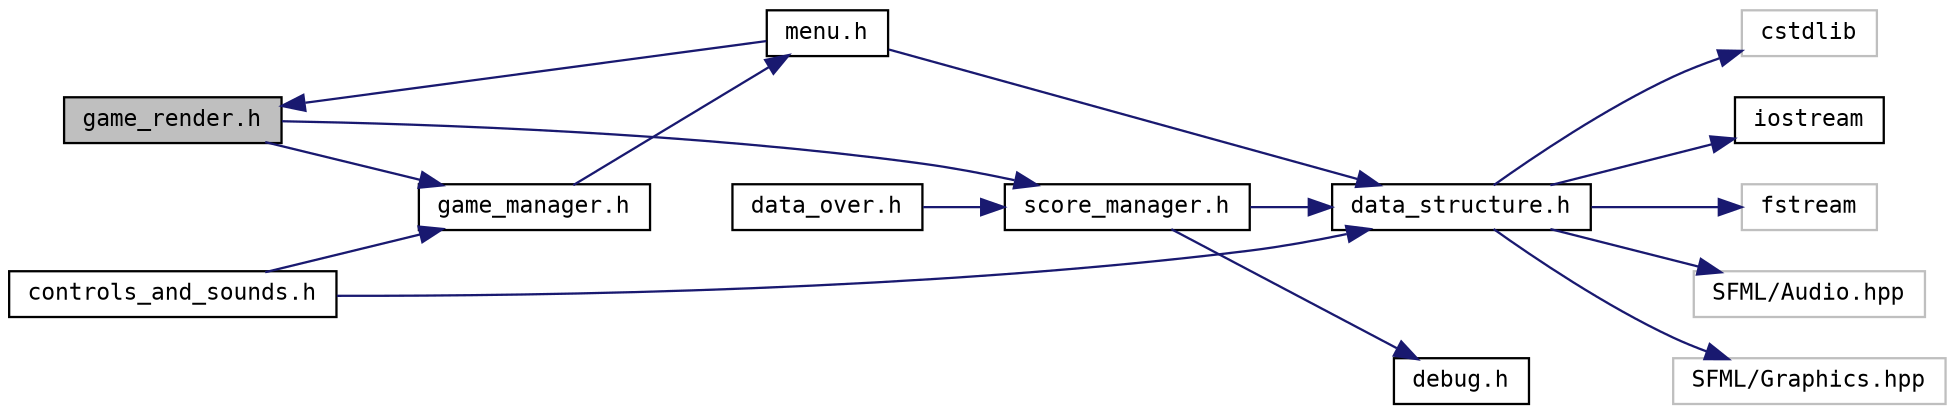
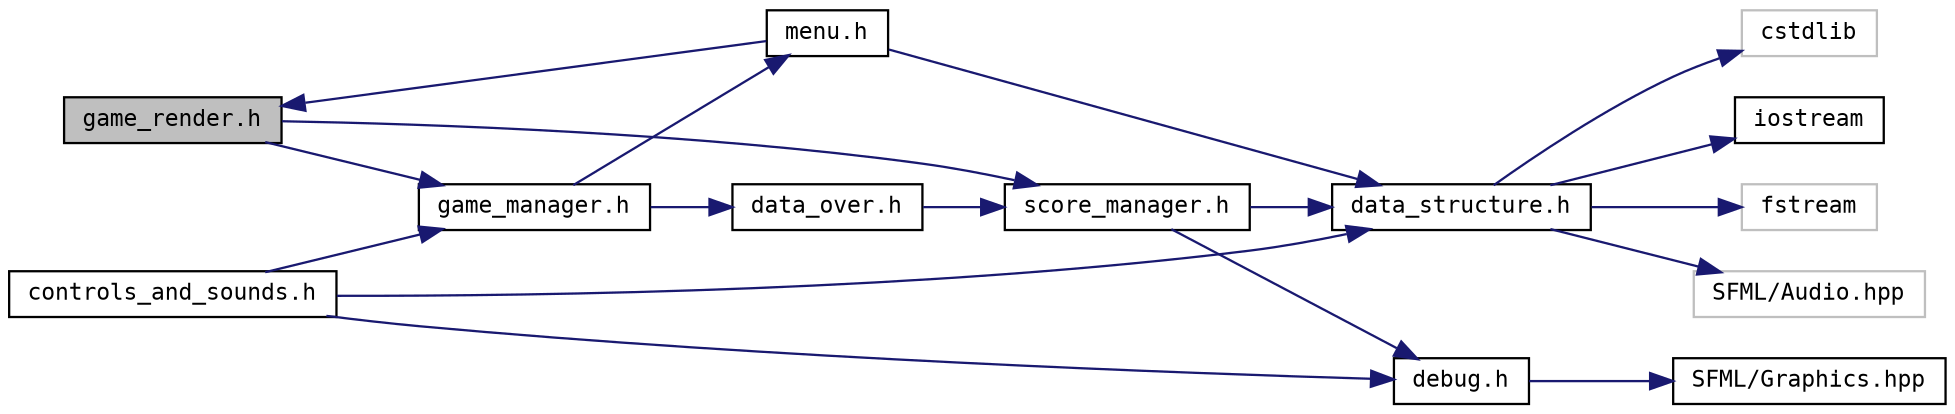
edge "game_manager.h" -> "data_over.h": added
edge "data_structure.h" -> "SFML/Graphics.hpp": now "debug.h" -> "SFML/Graphics.hpp"
edge "controls_and_sounds.h" -> "debug.h": added
node "SFML/Graphics.hpp": color grey75 -> black
